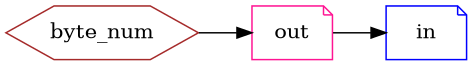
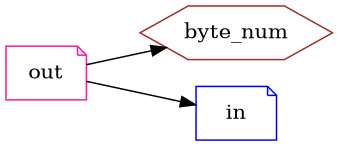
edge "byte_num" -> "out": reversed
